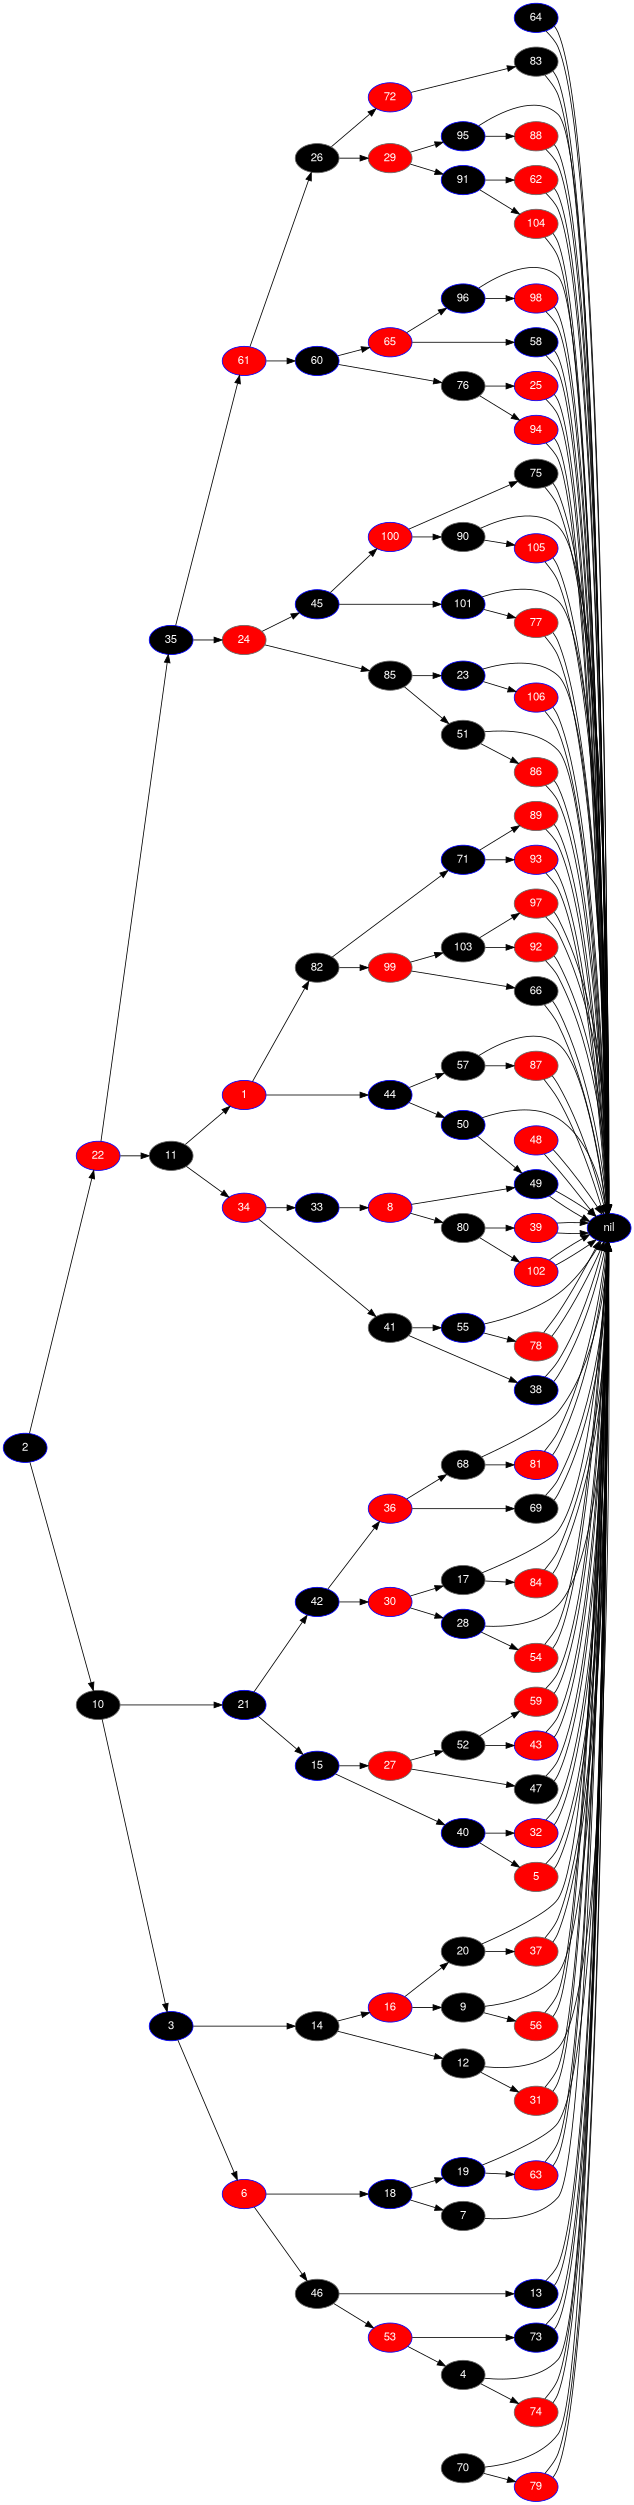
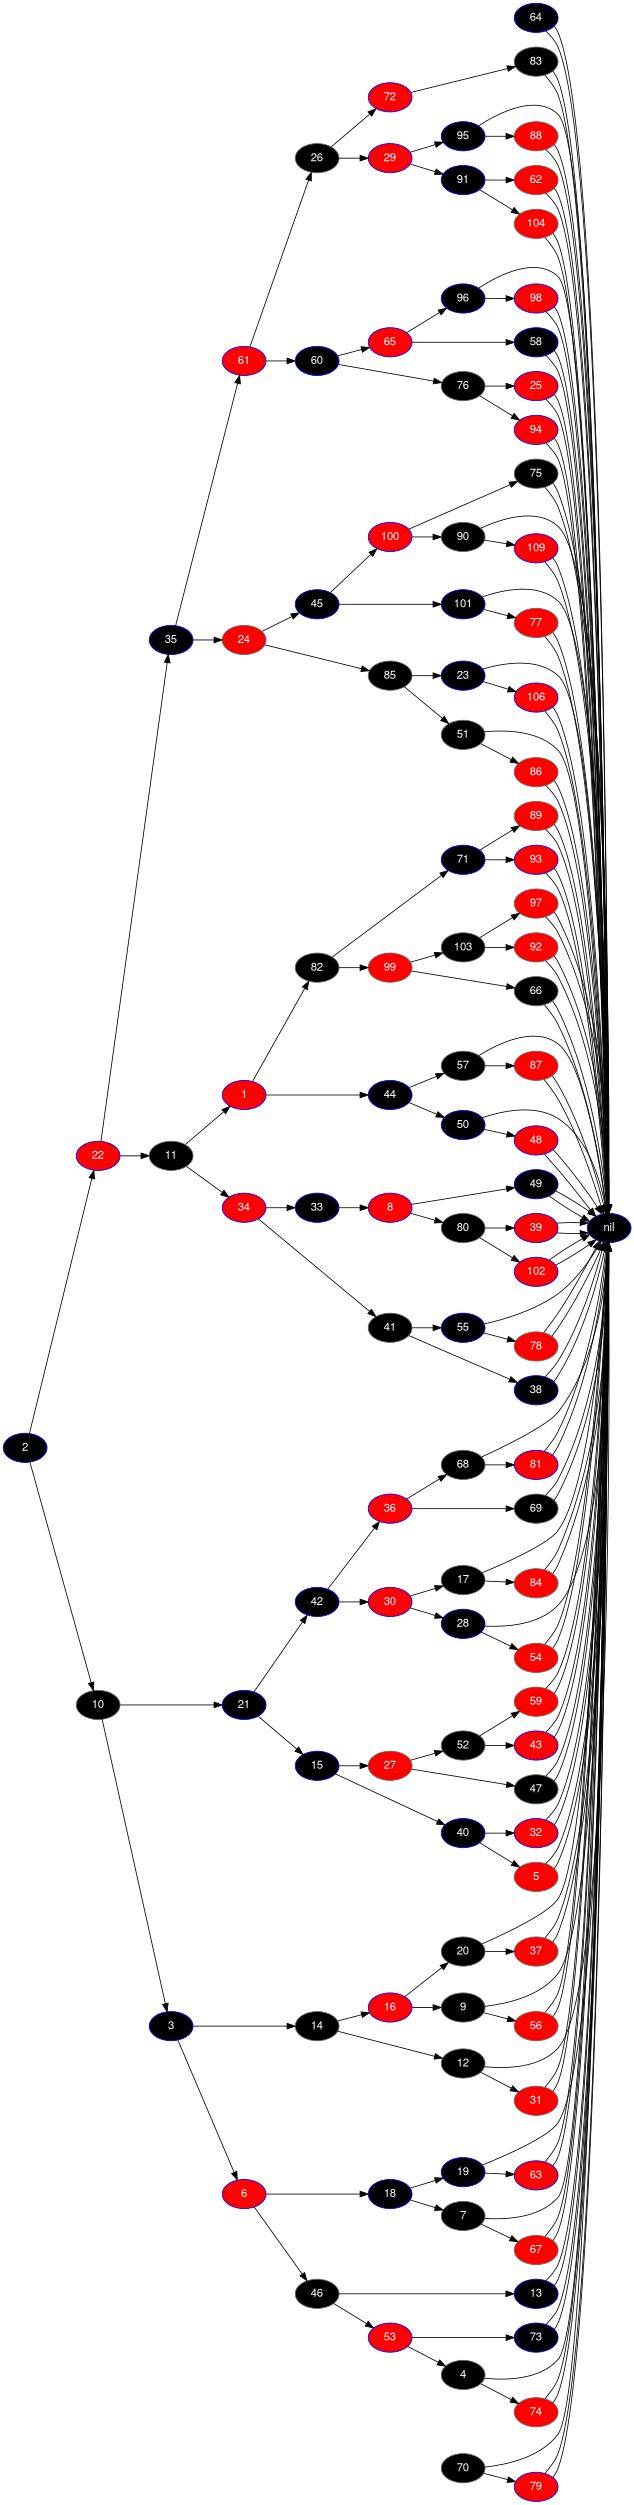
node "29": color gray40 -> blue
node "105": label "105" -> "109"
edge "50" -> "49": now "50" -> "48"
node "67": added
